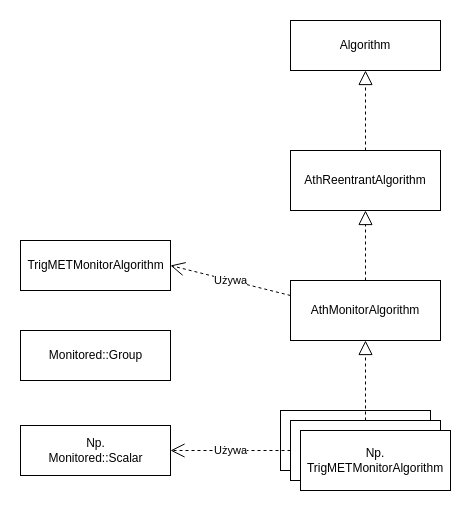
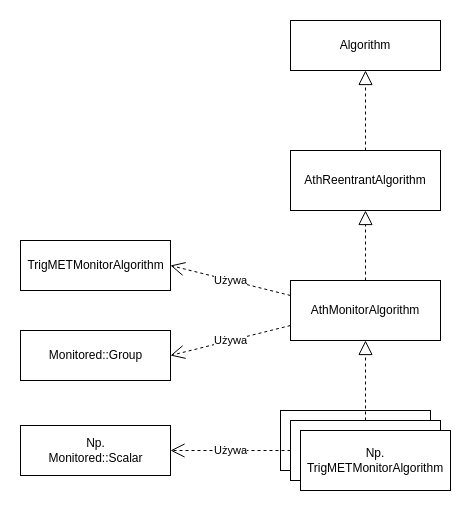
edge "AthMonitorAlgorithm" -> "Monitored::Group": added, label "Używa"
